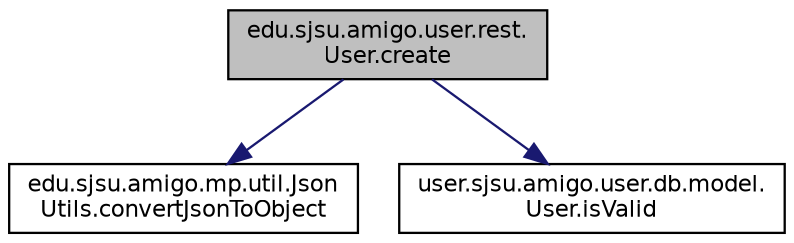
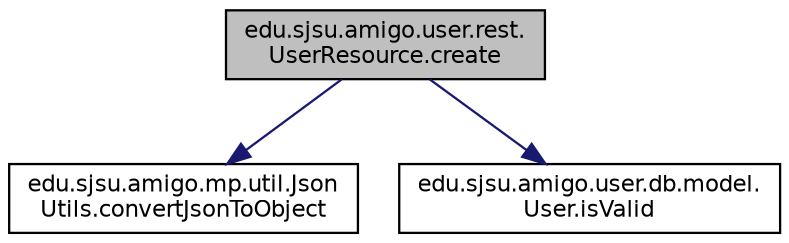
node "edu.sjsu.amigo.user.rest. User.create": label "edu.sjsu.amigo.user.rest. User.create" -> "edu.sjsu.amigo.user.rest. UserResource.create"
node "user.sjsu.amigo.user.db.model. User.isValid": label "user.sjsu.amigo.user.db.model. User.isValid" -> "edu.sjsu.amigo.user.db.model. User.isValid"
